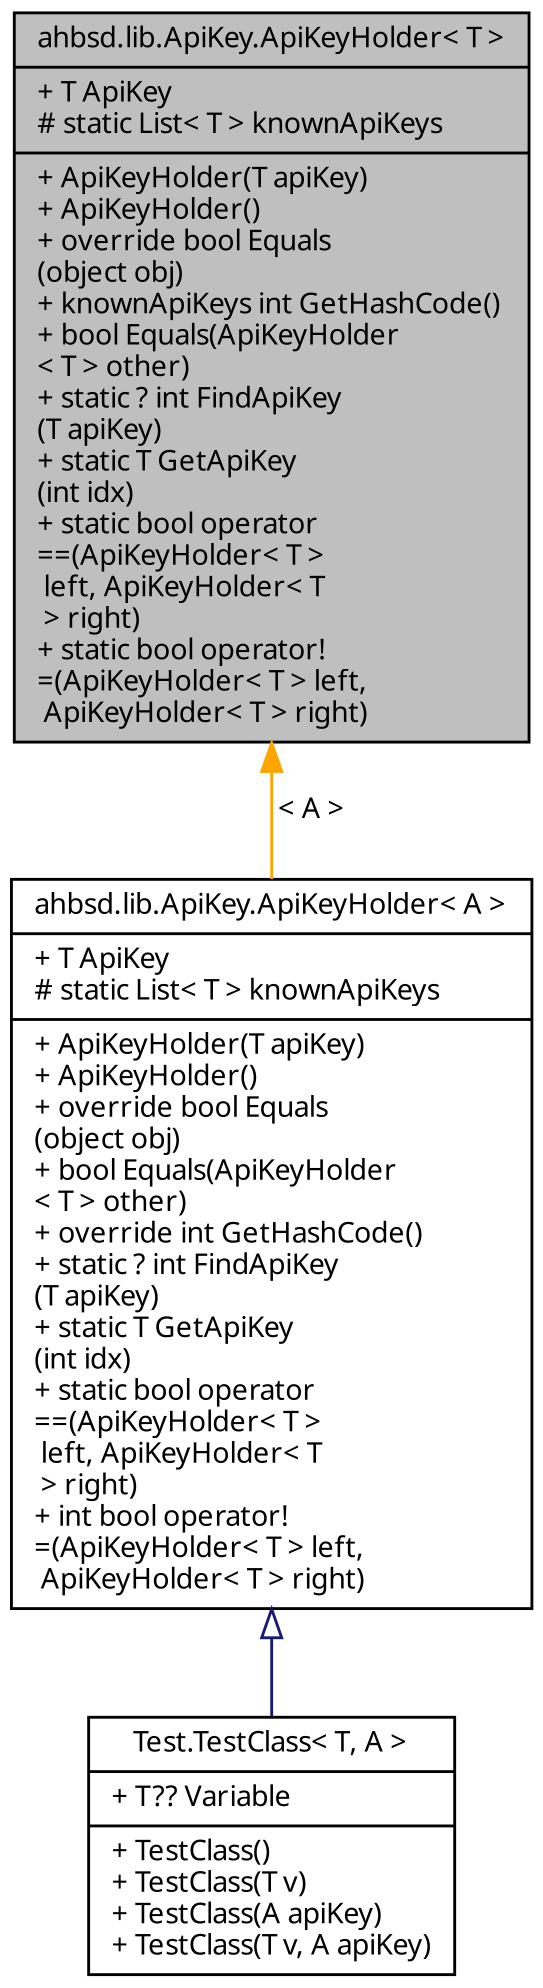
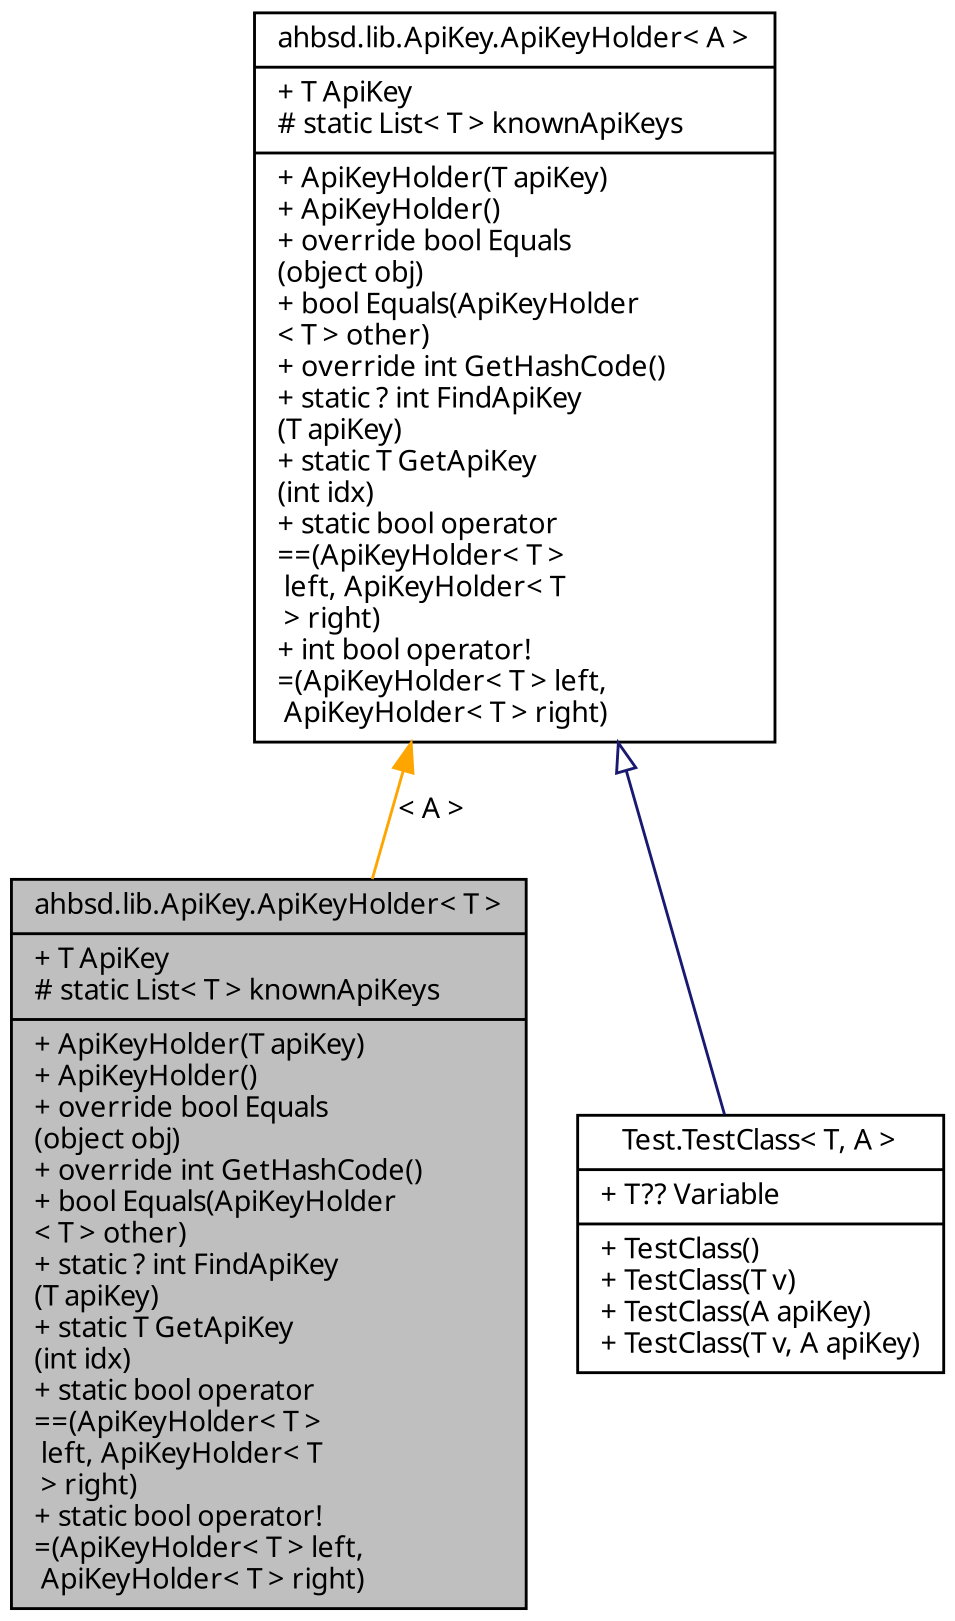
node "ahbsd.lib.ApiKey.ApiKeyHolder< T >": text "+ knownApiKeys int GetHashCode()" -> "+ override int GetHashCode()"
edge "ahbsd.lib.ApiKey.ApiKeyHolder< A >" -> "ahbsd.lib.ApiKey.ApiKeyHolder< T >": reversed
